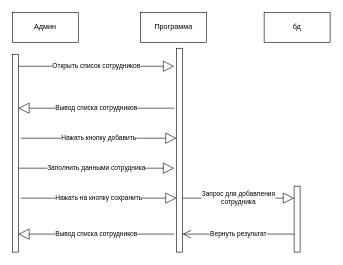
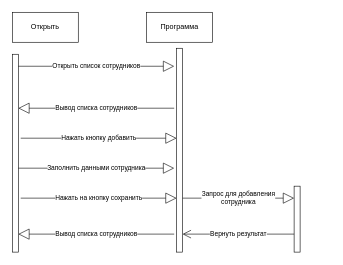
node "Админ": label "Админ" -> "Открыть"
node "Программа": moved (174, 27) -> (180, 27)
node "бд": removed
